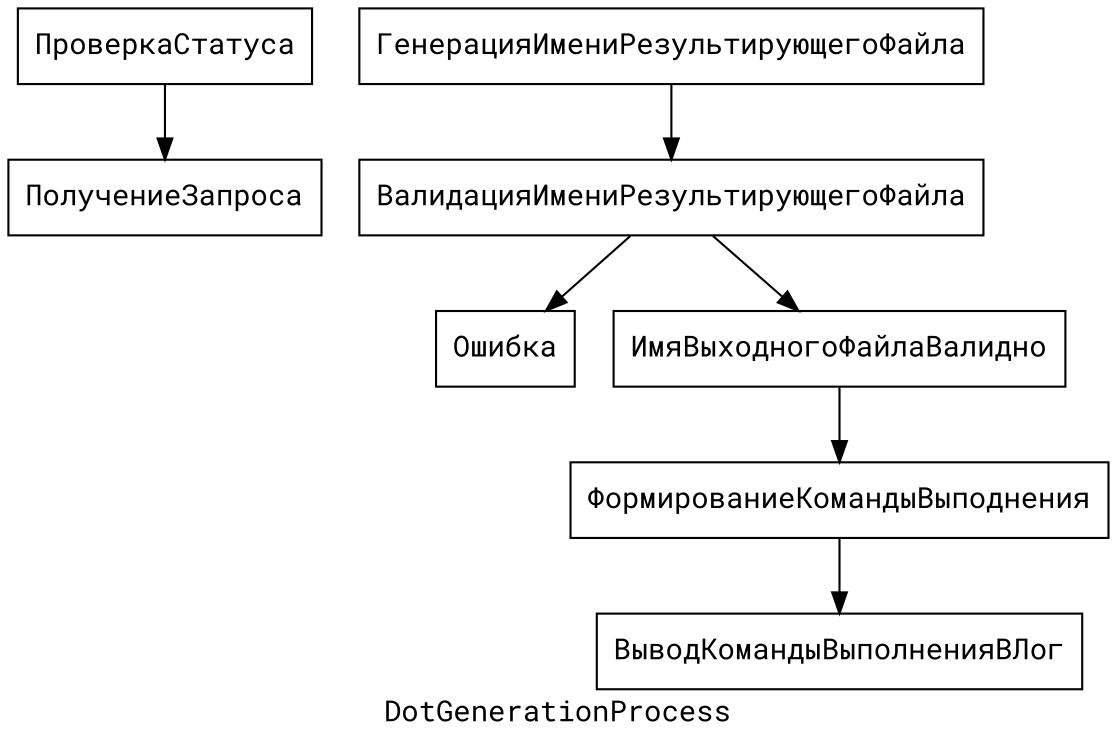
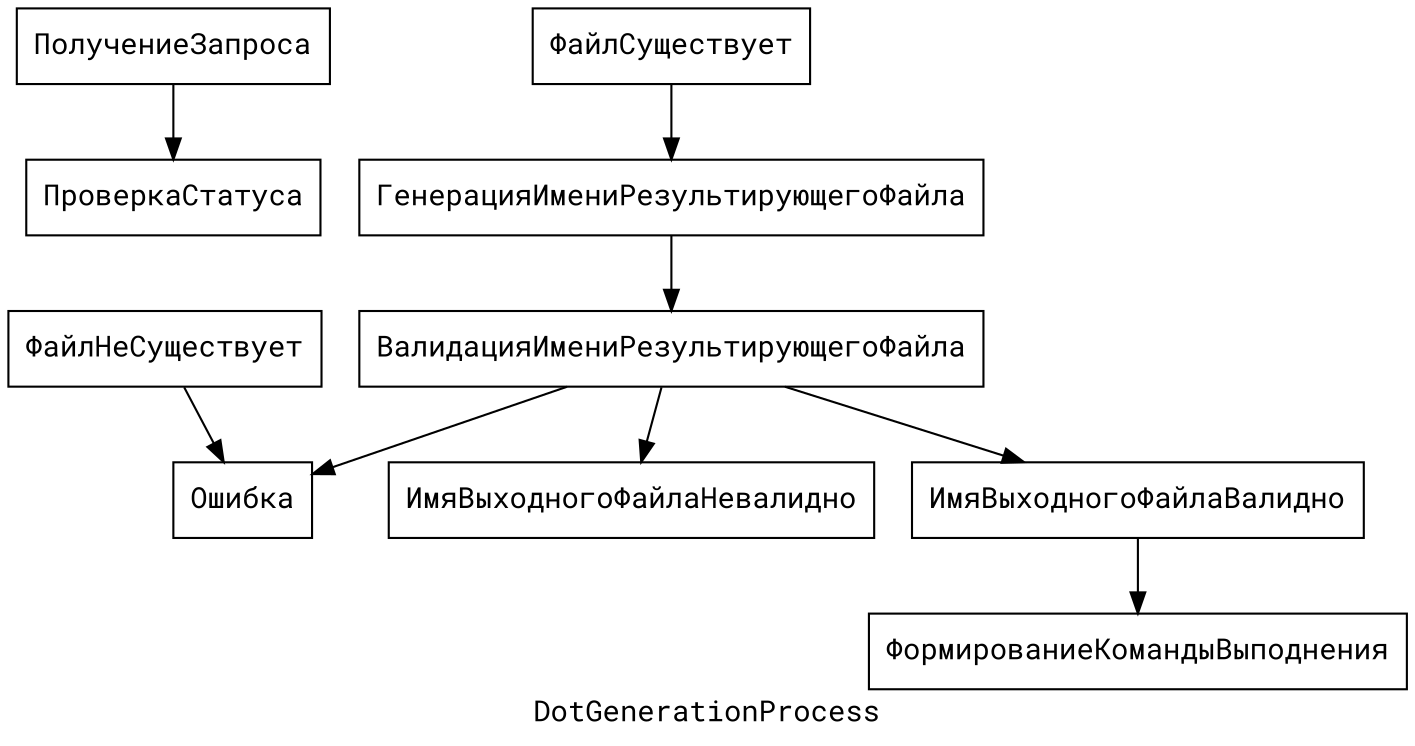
node "ФайлСуществует": added
edge "ПроверкаСтатуса" -> "ПолучениеЗапроса": reversed
node "ФайлНеСуществует": added
node "ИмяВыходногоФайлаНевалидно": added
node "ВыводКомандыВыполненияВЛог": removed
